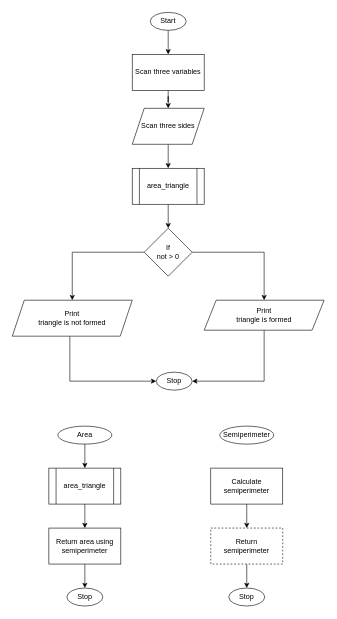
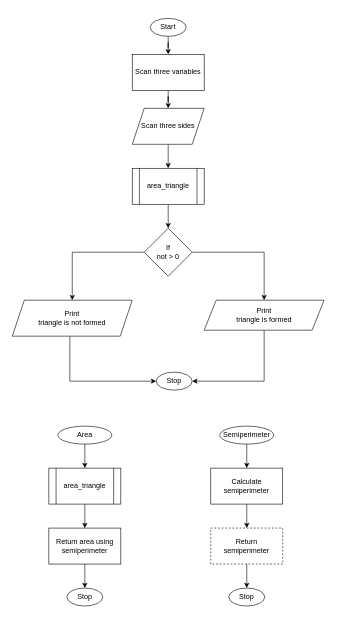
node "Start": moved (168, 21) -> (168, 27)
edge "Semiperimeter" -> "Calculate semiperimeter": added
